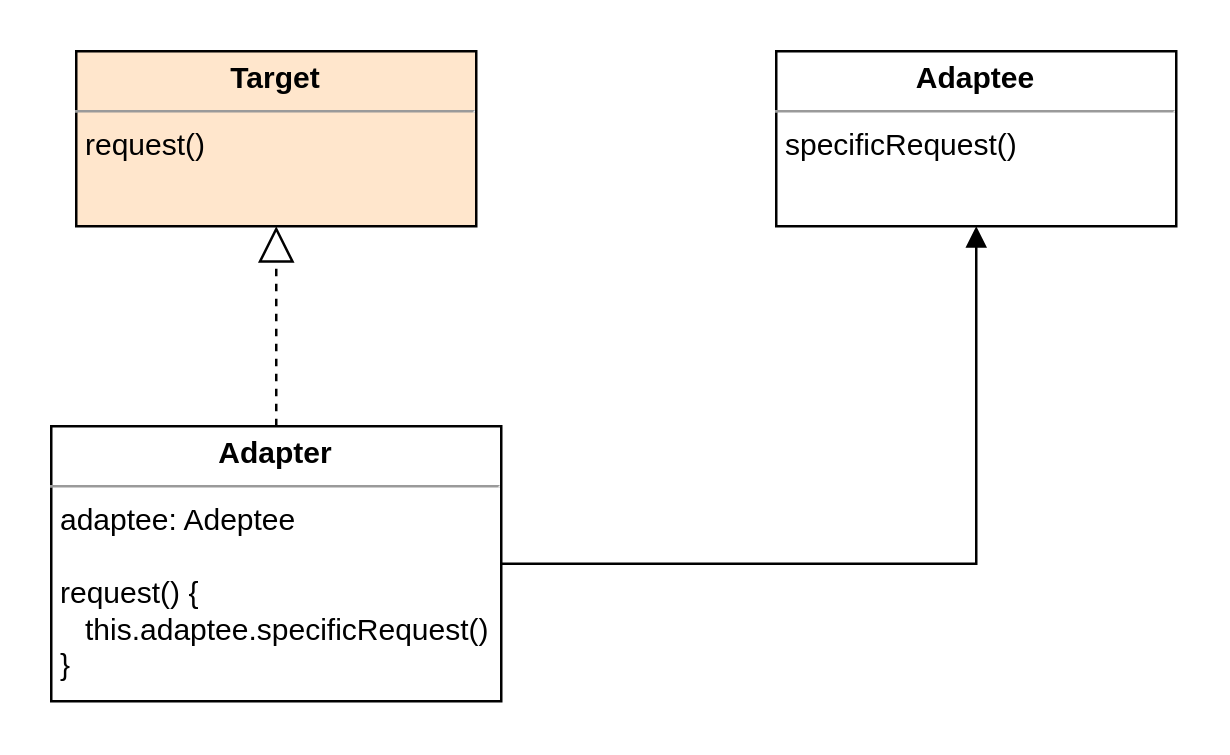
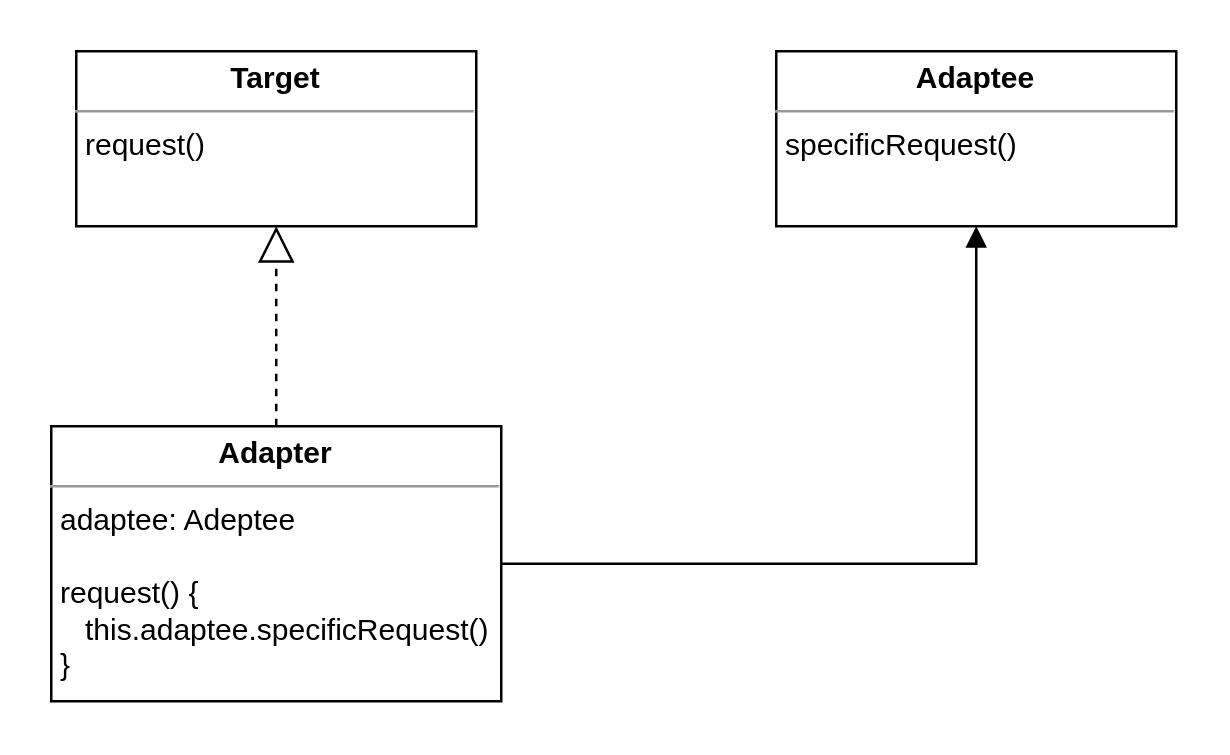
node "Target request()": fillcolor #ffe6cc -> #ffffff
